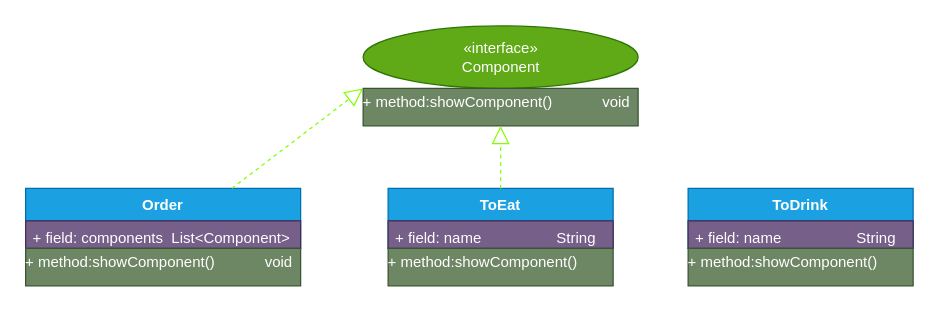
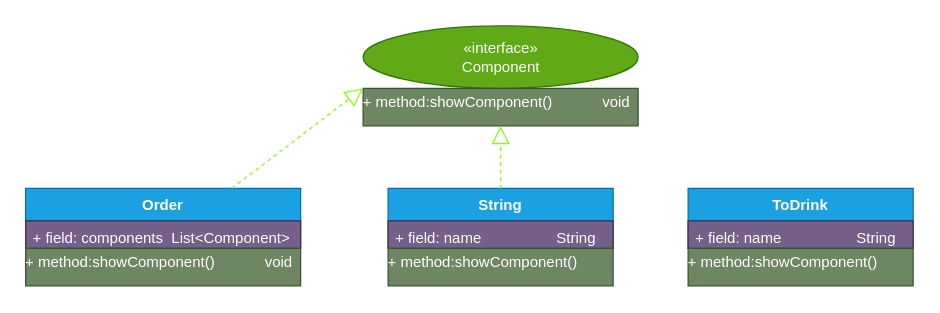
node "ToEat": label "ToEat" -> "String"
